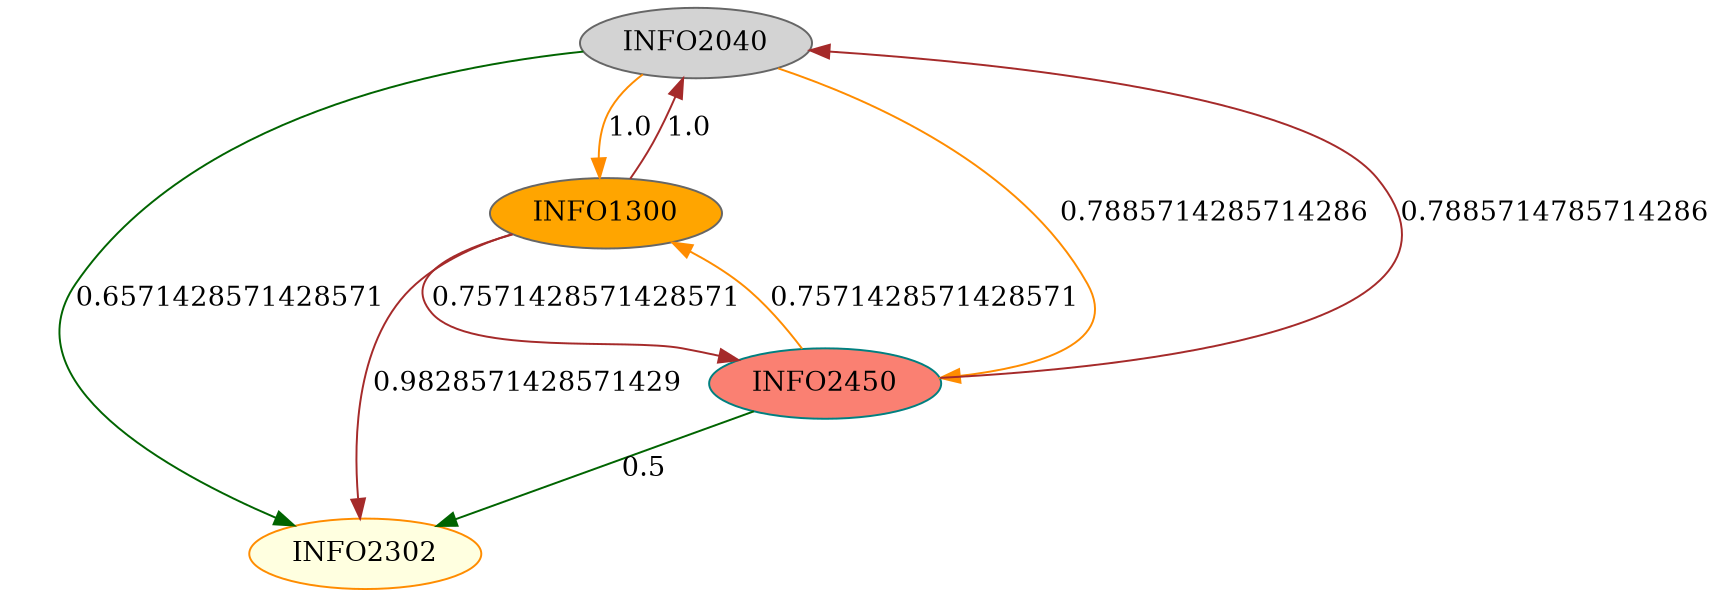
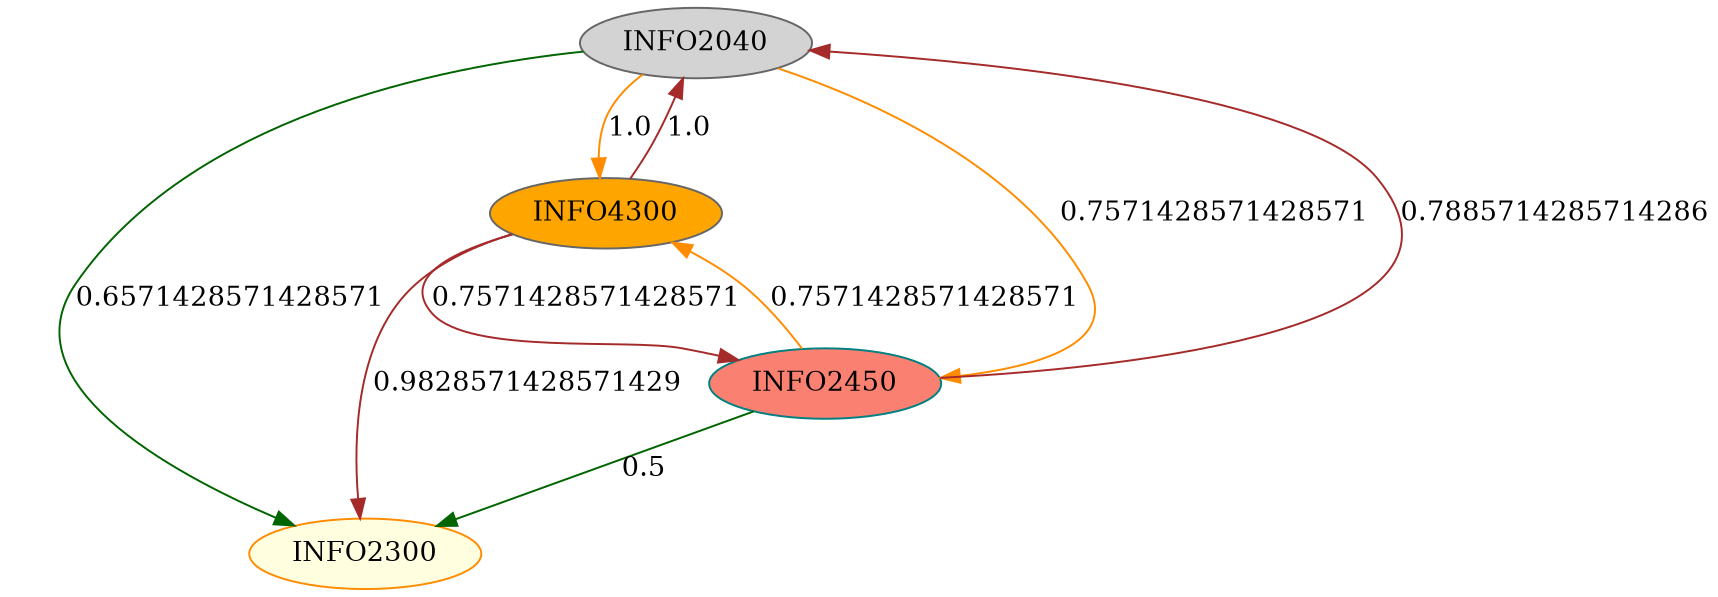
node "INFO1300": label "INFO1300" -> "INFO4300"
edge "INFO2040" -> "INFO2450": label "0.7885714285714286" -> "0.7571428571428571"
edge "INFO2450" -> "INFO2040": label "0.7885714785714286" -> "0.7885714285714286"
node "INFO2302": label "INFO2302" -> "INFO2300"
